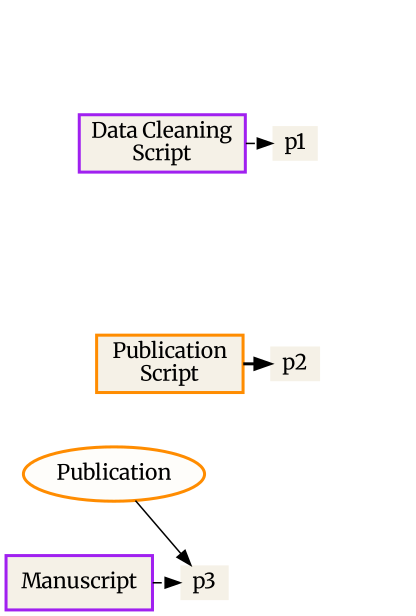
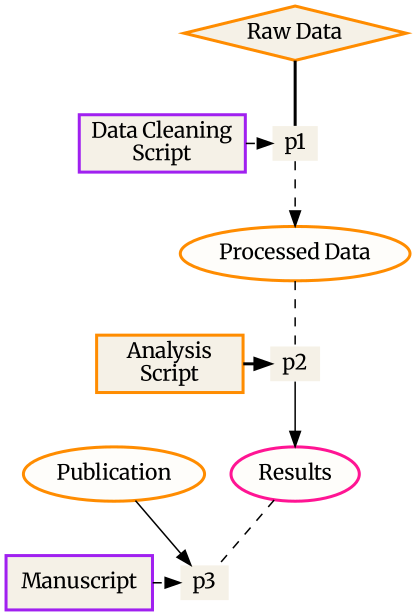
node "Raw Data": added
node "Processed Data": added
node "Publication Script": label "Publication Script" -> "Analysis Script"
node "Results": added
